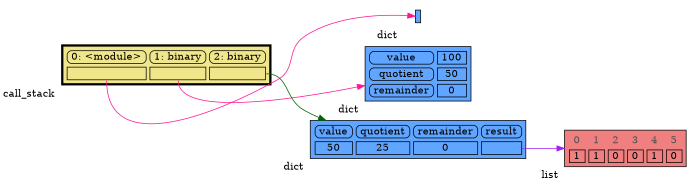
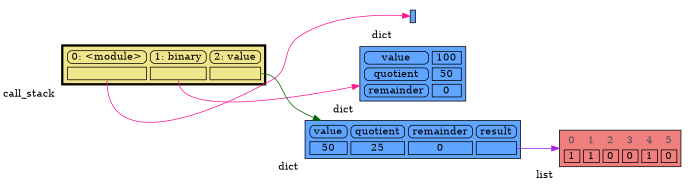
node "0: <module>": text "2: binary" -> "2: value"
